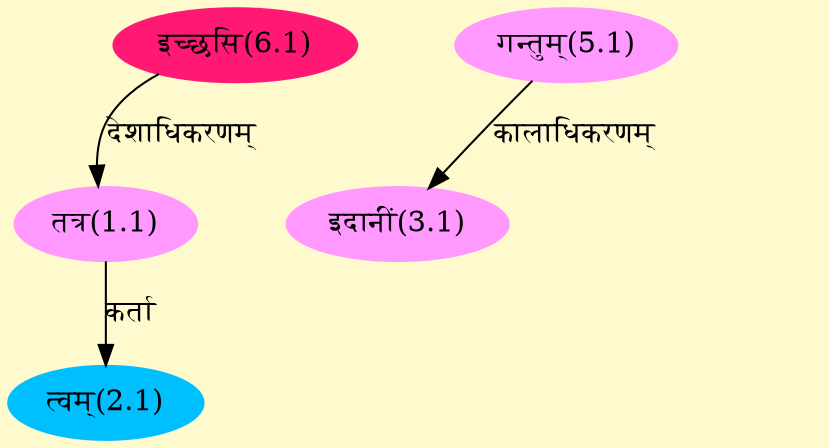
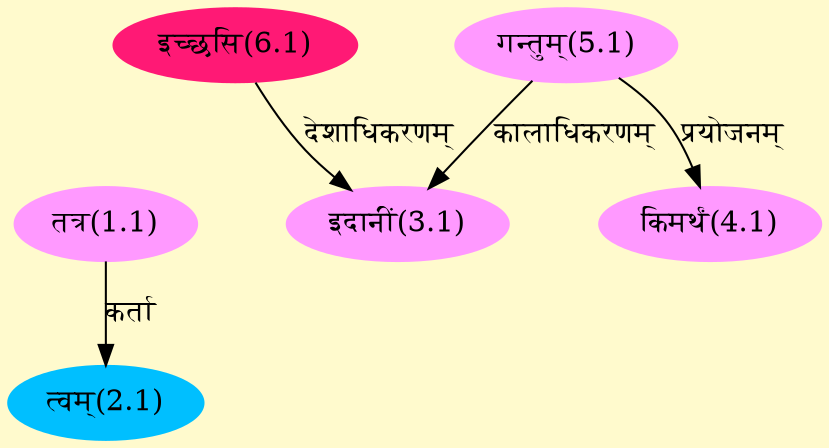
edge "इच्छसि(6.1)" -> "तत्र(1.1)": now "इच्छसि(6.1)" -> "इदानीं(3.1)"
node "किमर्थं(4.1)": added
